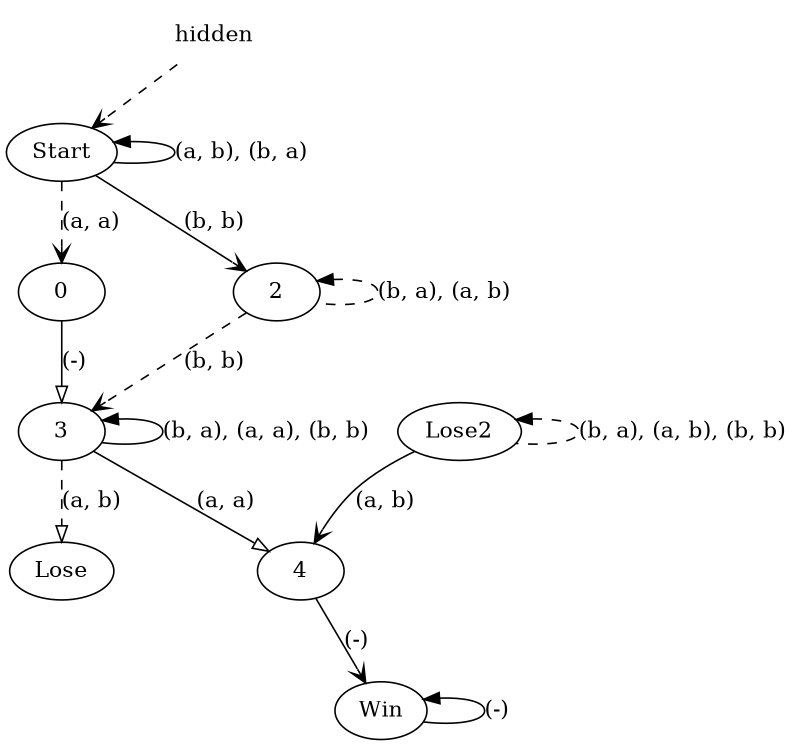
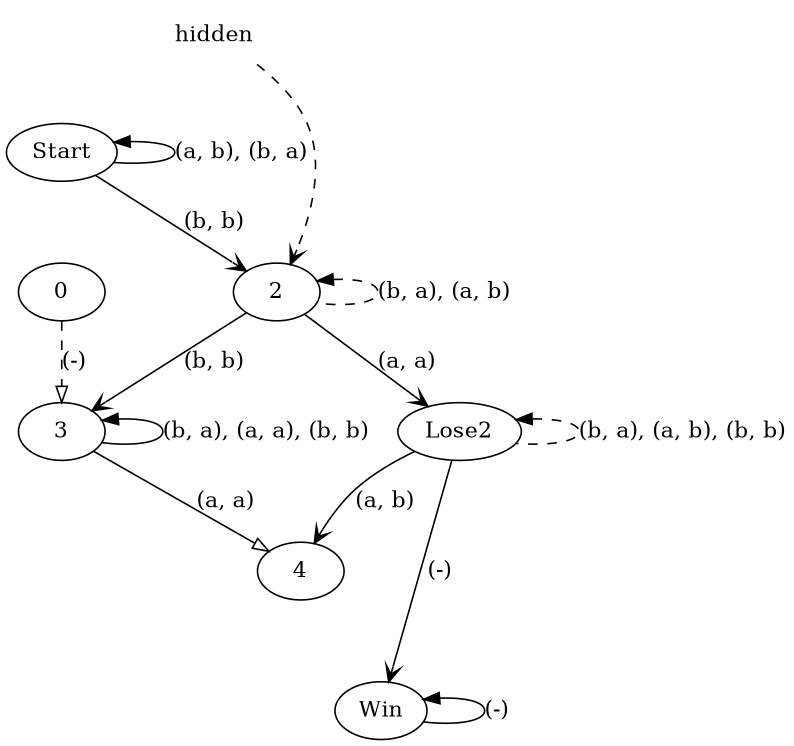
edge "hidden" -> "Start": now "hidden" -> "2"
edge "Start" -> "0": removed, label "(a, a)"
edge "0" -> "3": style solid -> dashed
edge "2" -> "Lose2": added, label "(a, a)"
edge "2" -> "3": style dashed -> solid
node "Lose": removed
edge "4" -> "Win": now "Lose2" -> "Win"
